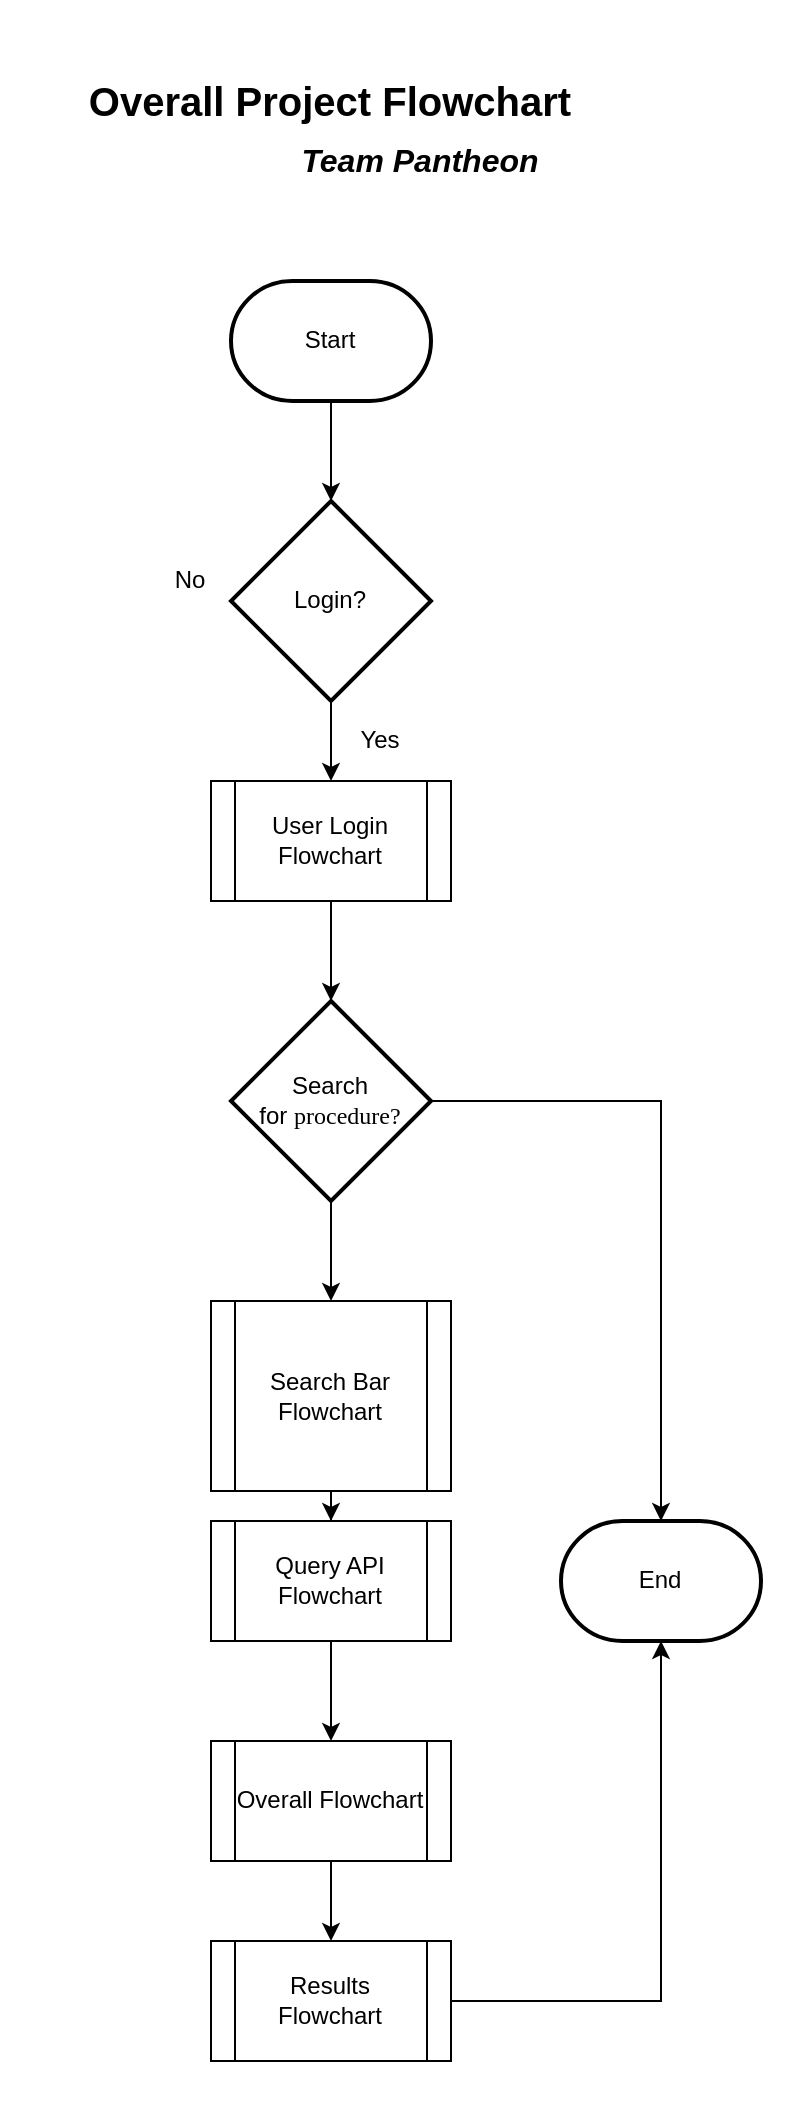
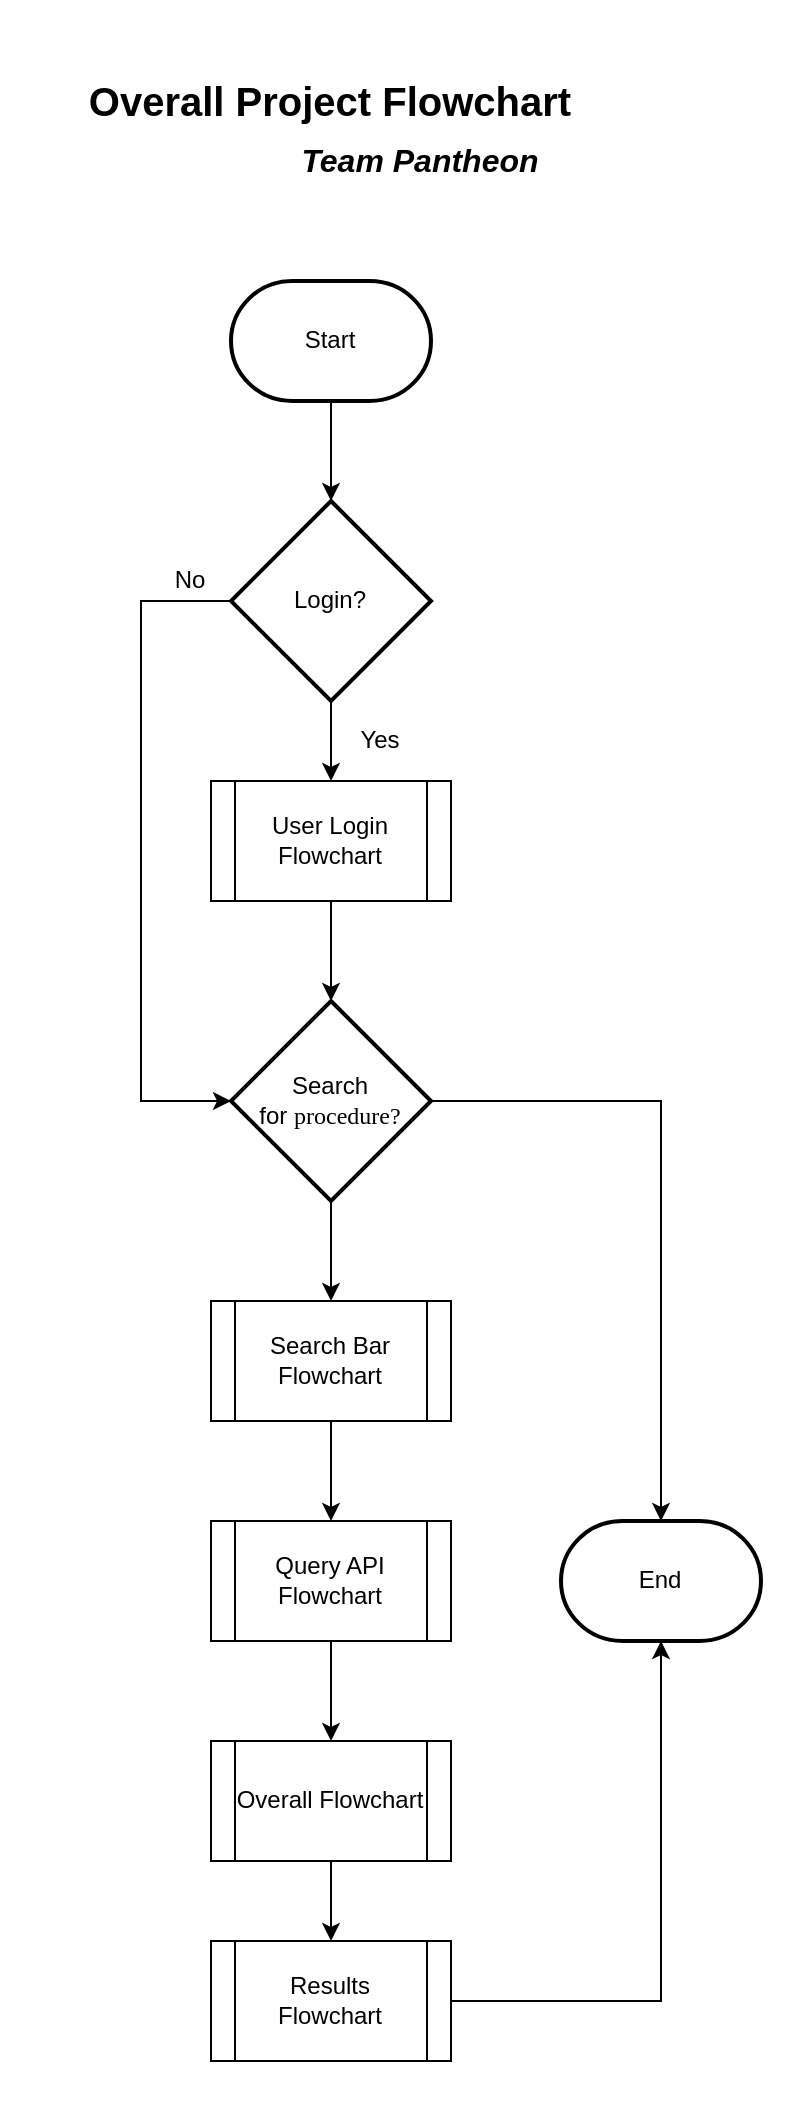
edge "Login?" -> "Search for procedure?": added
node "Search Bar Flowchart": size 240x190 -> 240x120
